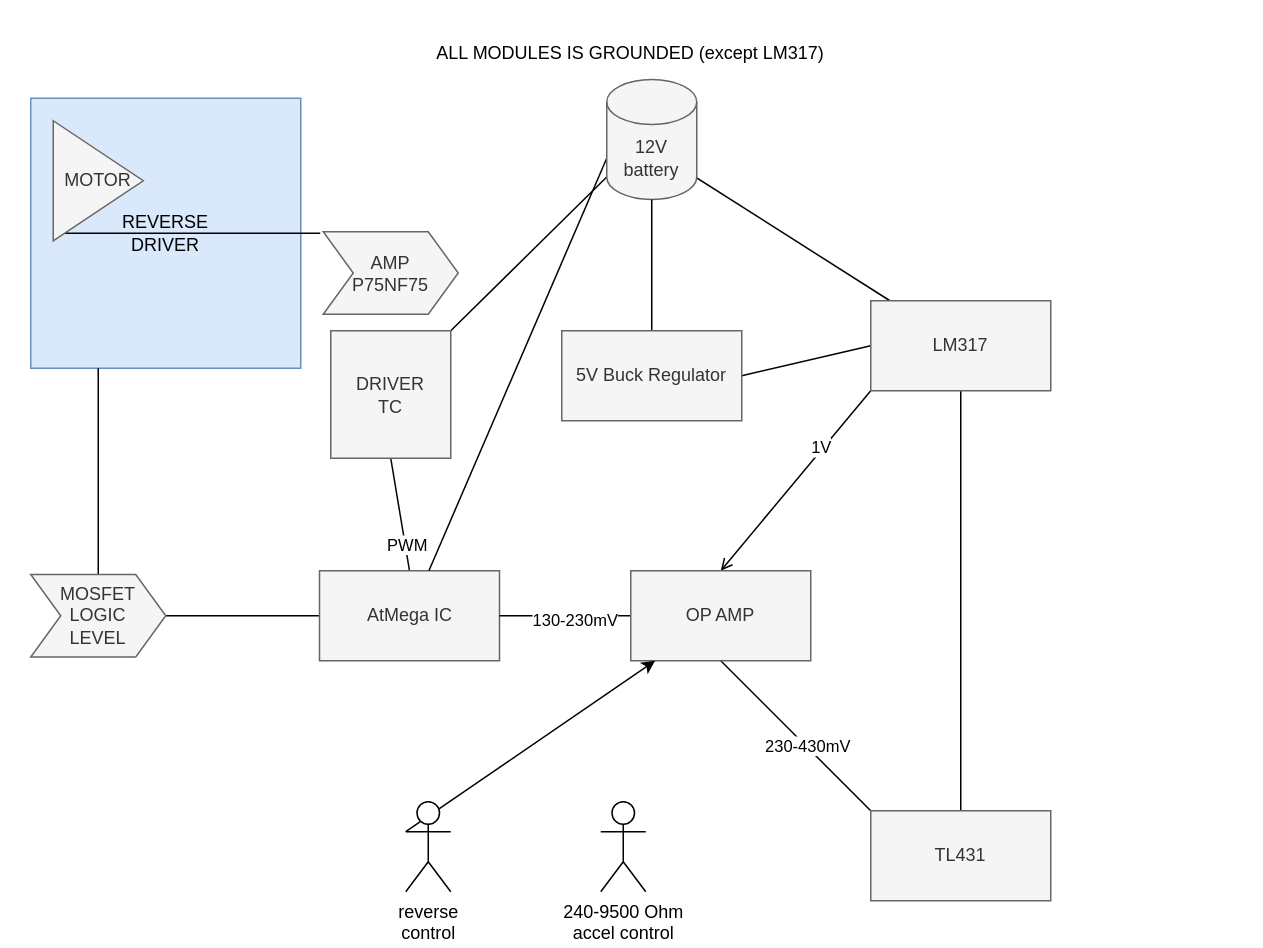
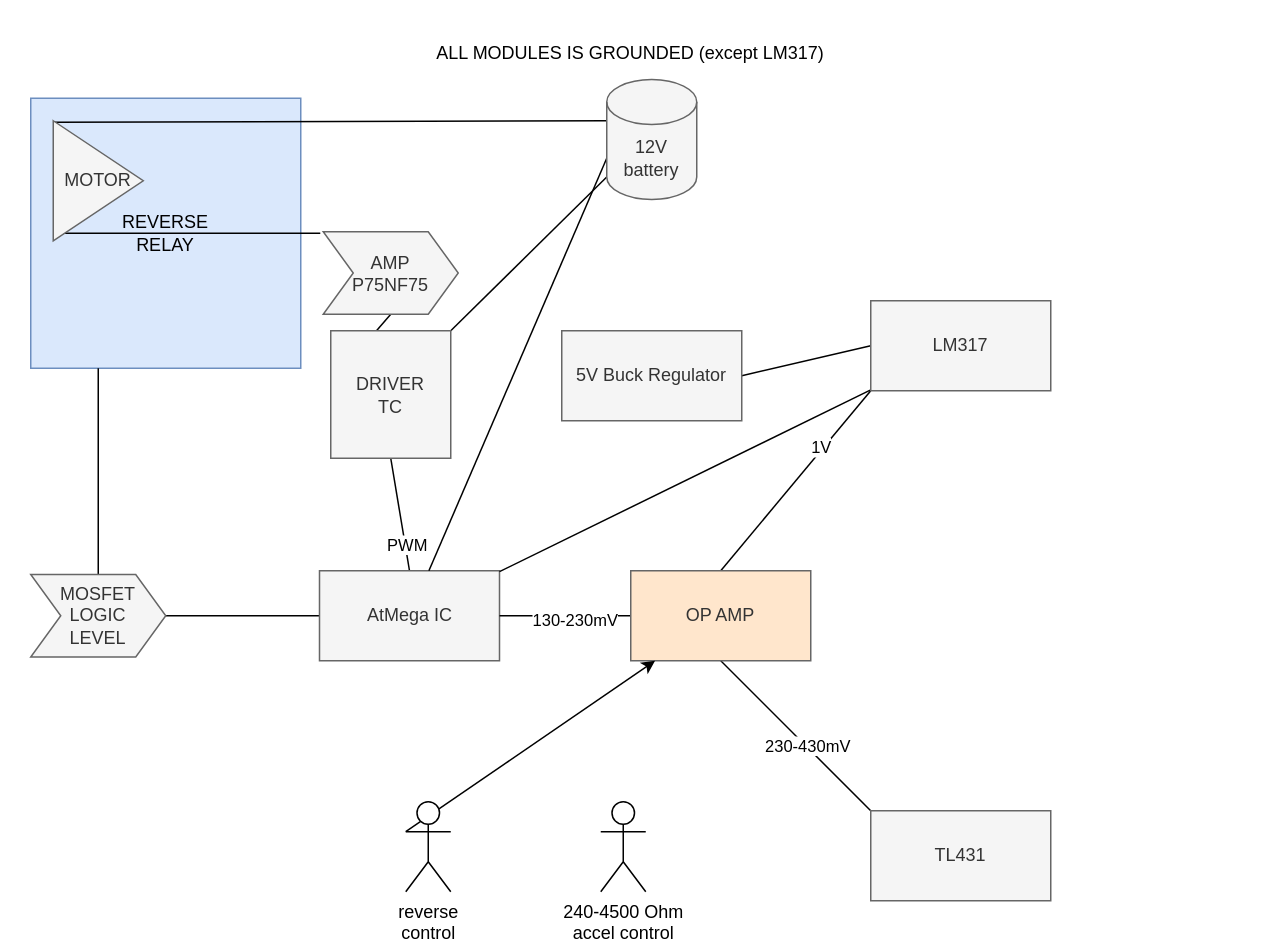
node "REVERSE DRIVER": label "REVERSE DRIVER" -> "REVERSE RELAY"
edge "12V battery" -- "LM317": now "12V battery" -- "MOTOR"
edge "12V battery" -- "5V Buck Regulator": removed
edge "AMP P75NF75" -- "DRIVER TC": added
edge "LM317" -> "OP AMP": arrowhead open -> none
edge "LM317" -- "TL431": now "LM317" -- "AtMega IC"
node "OP AMP": fillcolor #f5f5f5 -> #ffe6cc
node "240-9500 Ohm accel control": label "240-9500 Ohm accel control" -> "240-4500 Ohm accel control"
